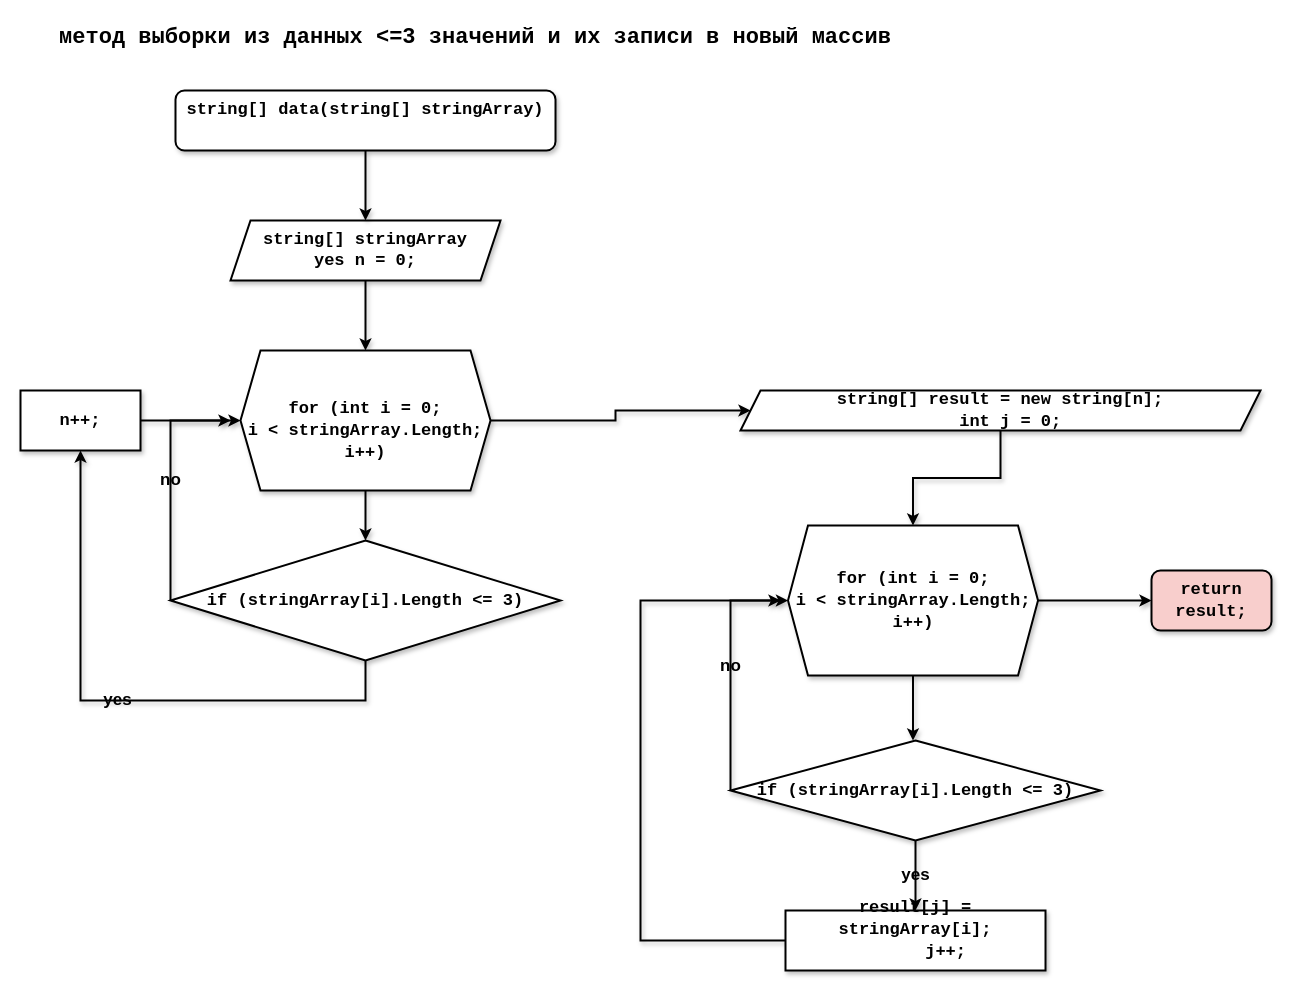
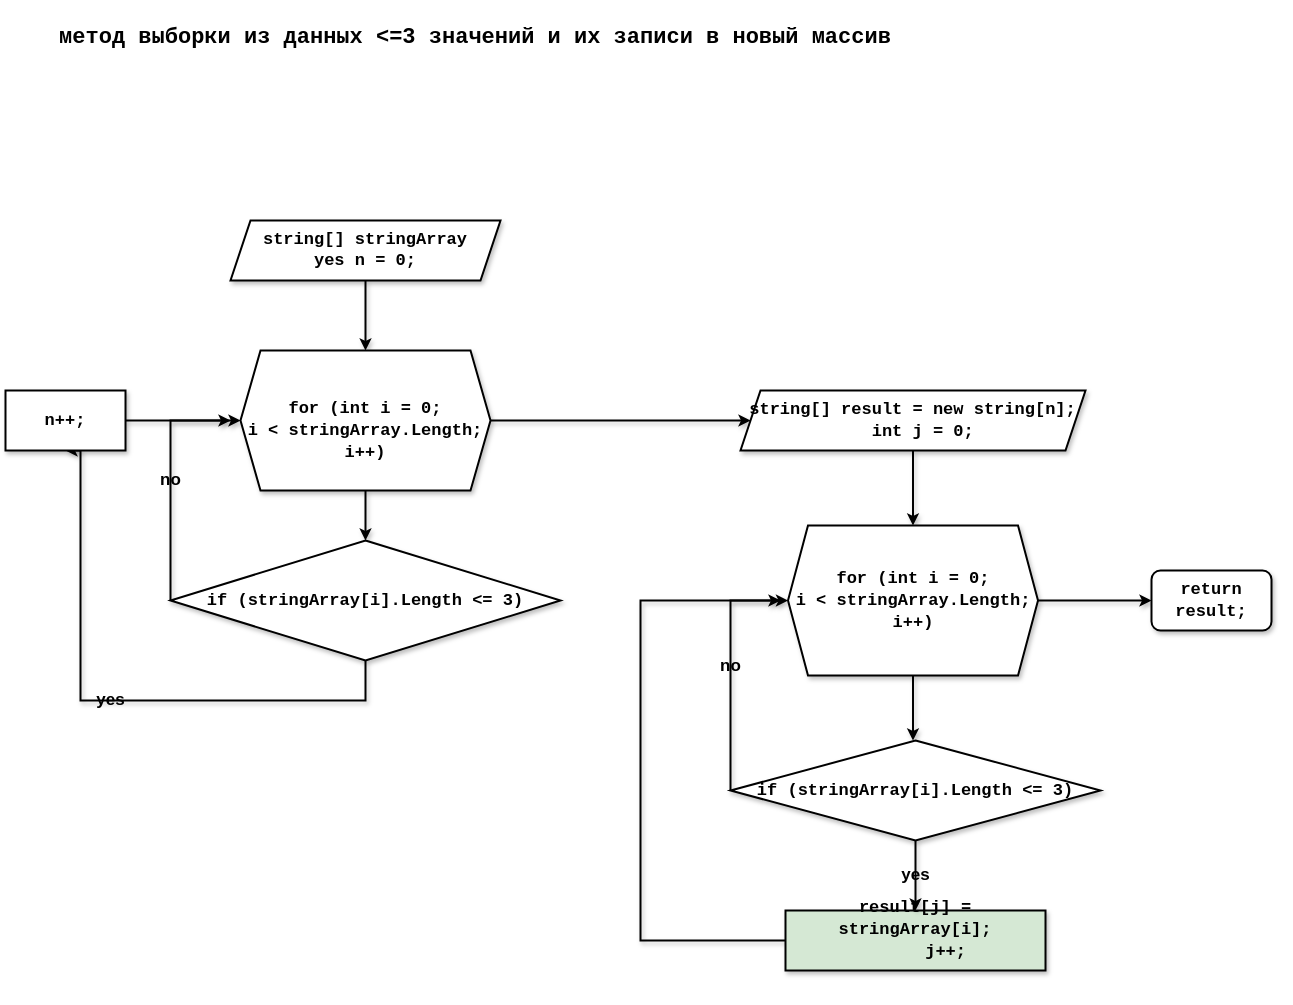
node "string[] data(string[] stringArray)": removed
edge "string[] data(string[] stringArray)" -> "string[] stringArray yes n = 0;": removed
node "string[] result = new string[n]; int j = 0;": size 520x40 -> 345x60
node "n++;": moved (81, 421) -> (66, 421)
node "return result;": fillcolor #f8cecc -> #ffffff
node "result[j] = stringArray[i]; j++;": fillcolor #ffffff -> #d5e8d4
